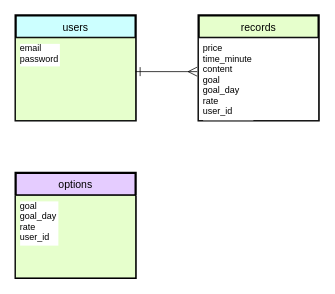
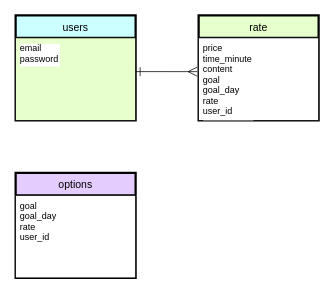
node "records": label "records" -> "rate"
node "goal goal_day rate user_id": fillcolor #e6ffcc -> #ffffff
